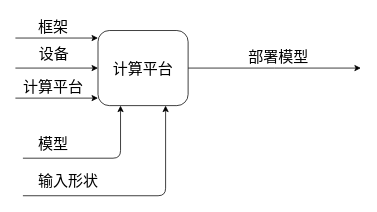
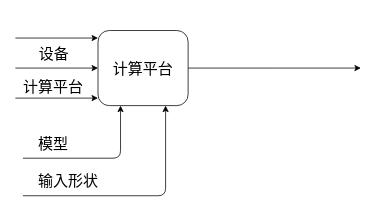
node "框架": removed
node "部署模型": removed
